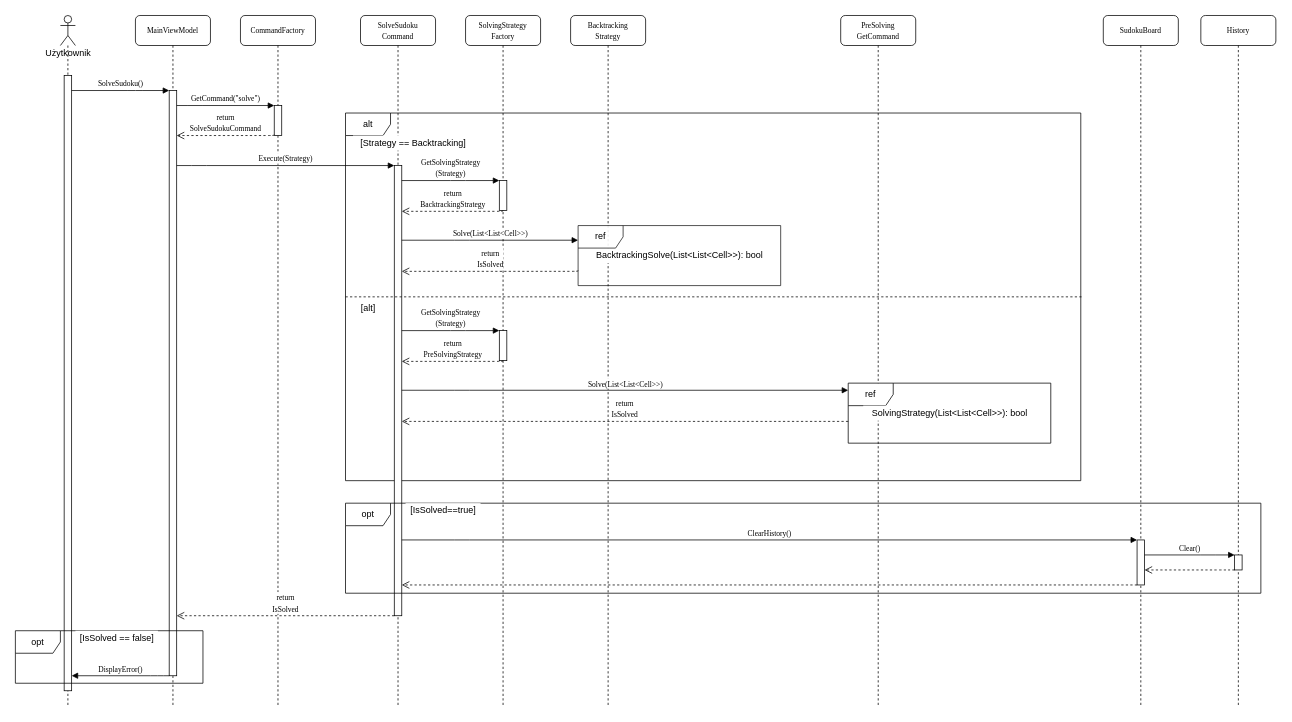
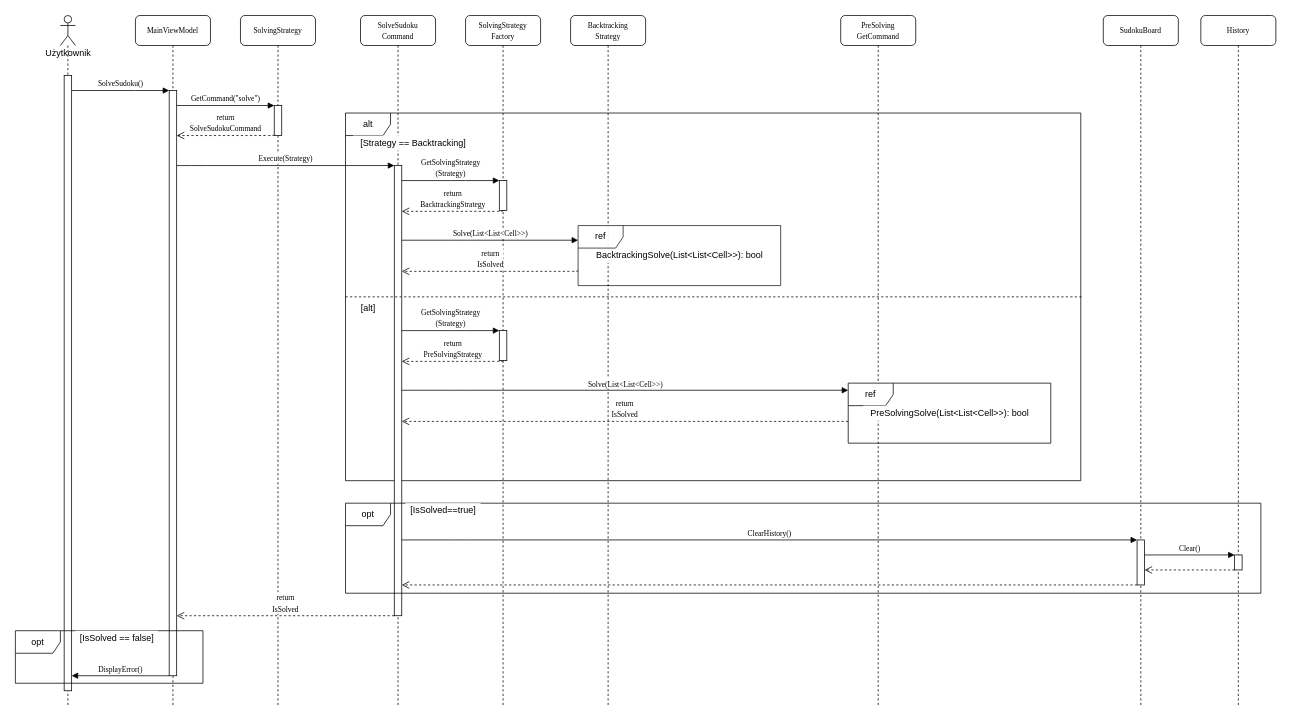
node "CommandFactory": label "CommandFactory" -> "SolvingStrategy"
node "SolvingStrategy(List<List<Cell>>): bool": label "SolvingStrategy(List<List<Cell>>): bool" -> "PreSolvingSolve(List<List<Cell>>): bool"
